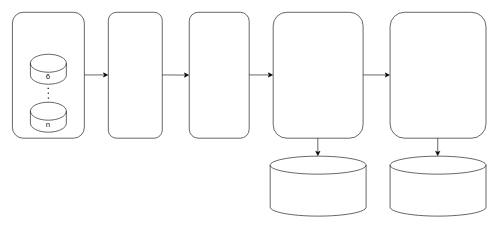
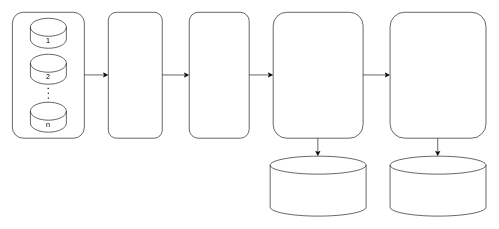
node "1": added
node "6": label "6" -> "2"
